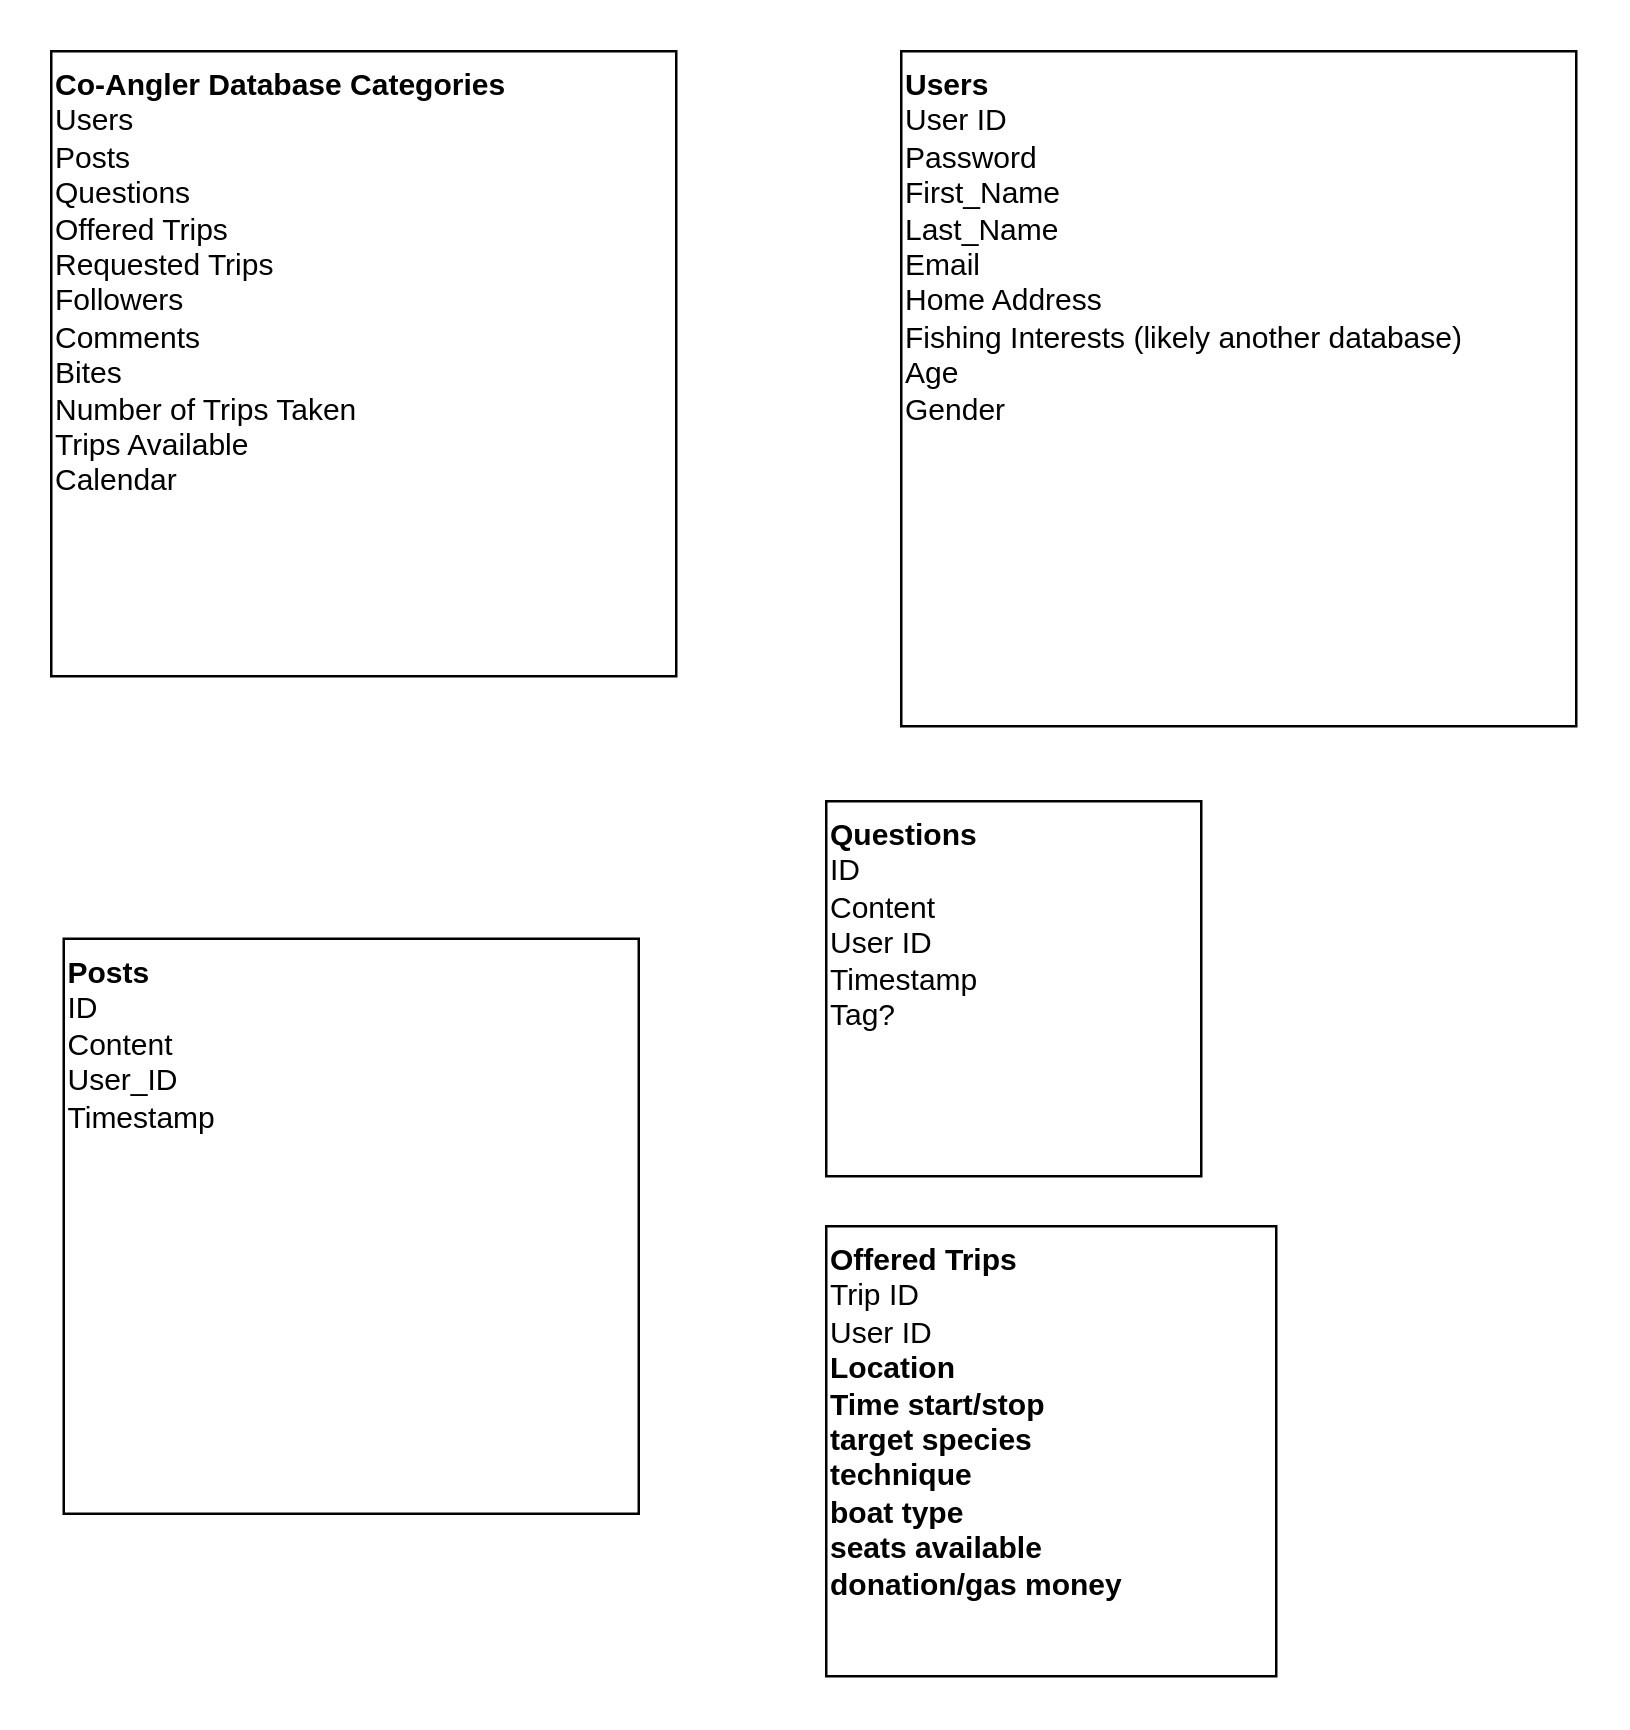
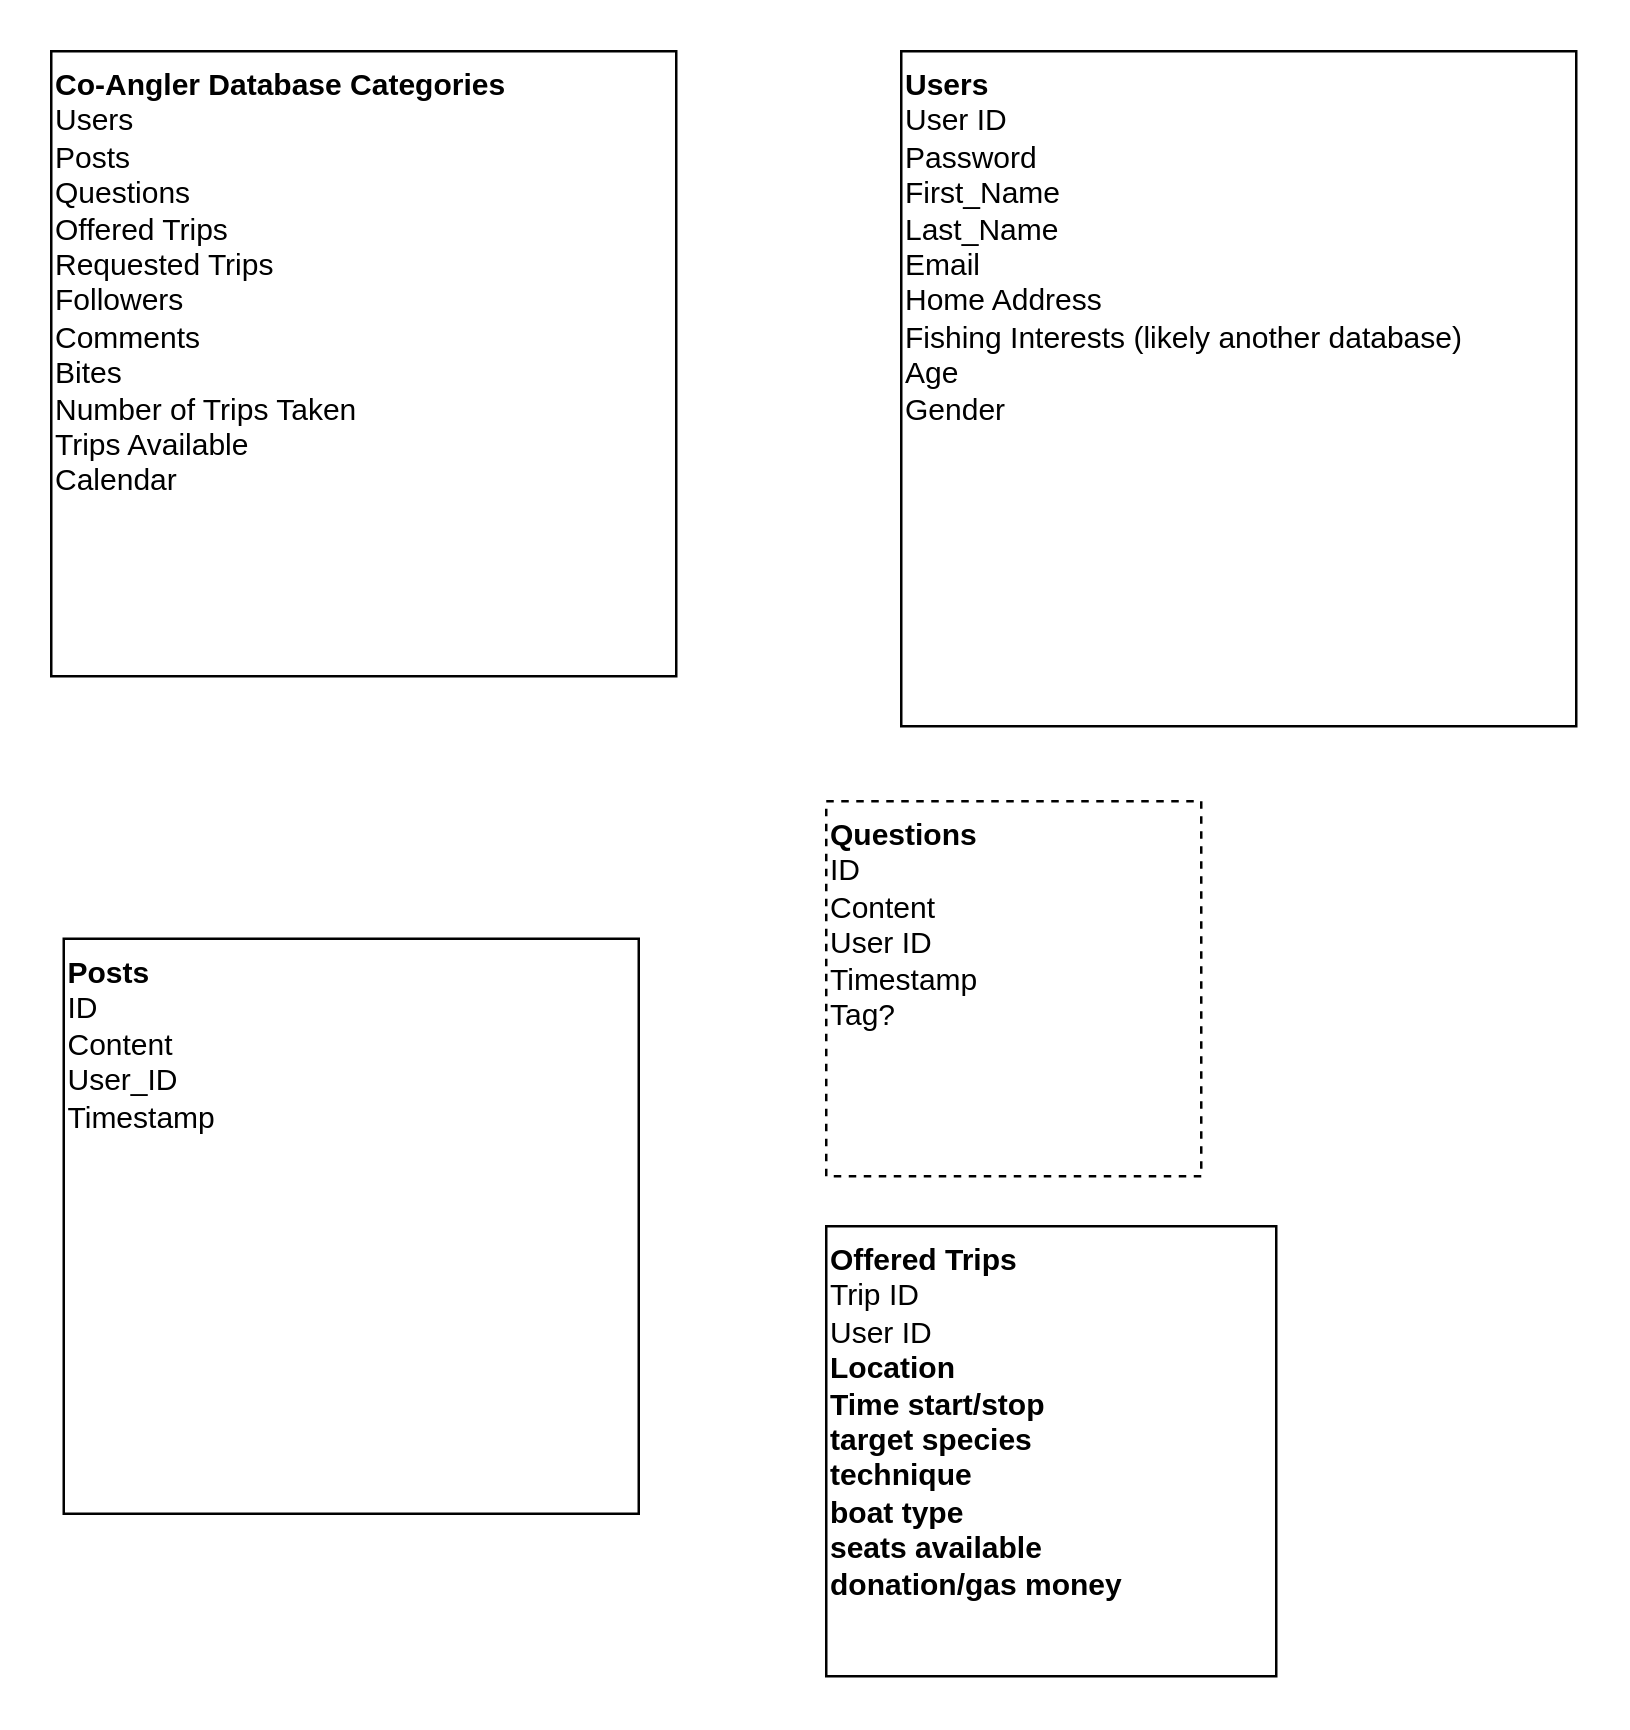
node "Questions ID Content User ID Timestamp Tag?": style solid -> dashed
